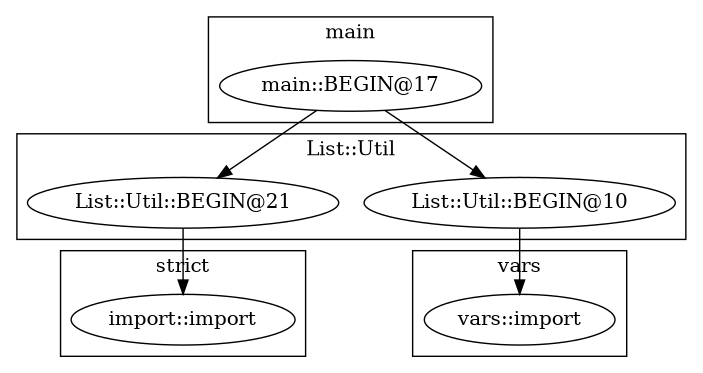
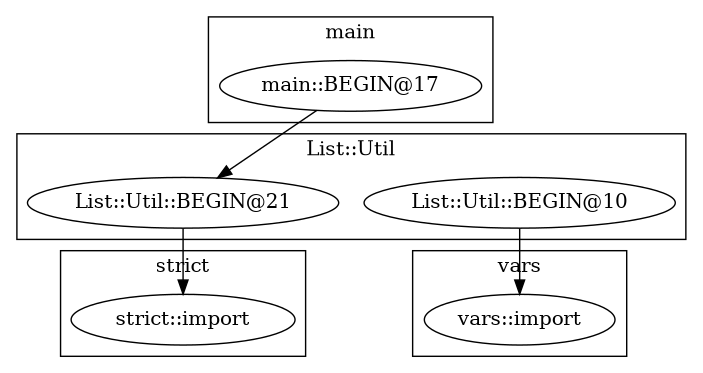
edge "main::BEGIN@17" -> "List::Util::BEGIN@10": removed
node "import::import": label "import::import" -> "strict::import"
